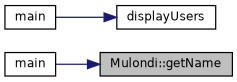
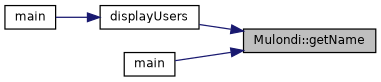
edge "displayUsers" -> "Mulondi::getName": added
